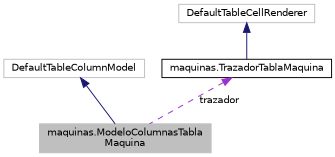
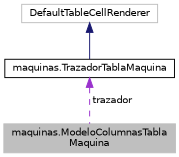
node "DefaultTableColumnModel": removed
